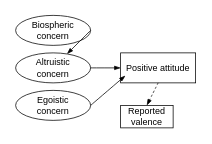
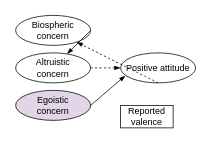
edge "Altruistic concern" -> "Positive attitude": style solid -> dashed
node "Positive attitude": shape rectangle -> ellipse
edge "Positive attitude" -> "Reported valence": now "Positive attitude" -> "Biospheric concern"
node "Egoistic concern": fillcolor #ffffff -> #e1d5e7
